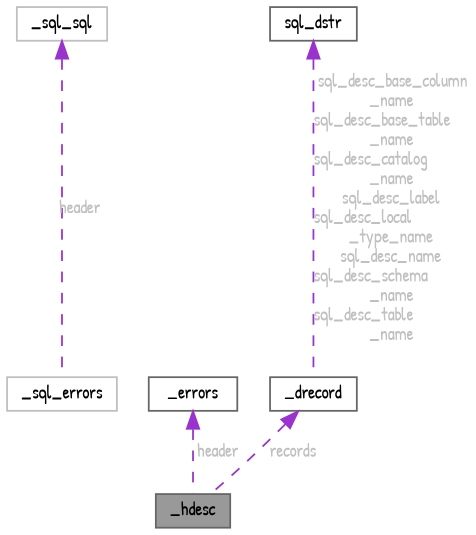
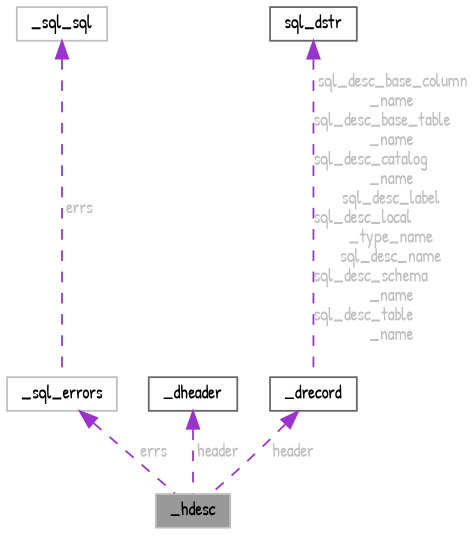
edge "_sql_errors" -> "_sql_sql": label " header" -> " errs"
node "_errors": label "_errors" -> "_dheader"
edge "_hdesc" -> "_drecord": label " records" -> " header"
edge "_hdesc" -> "_sql_errors": added, label "errs"
node "_hdesc": color gray40 -> grey75
